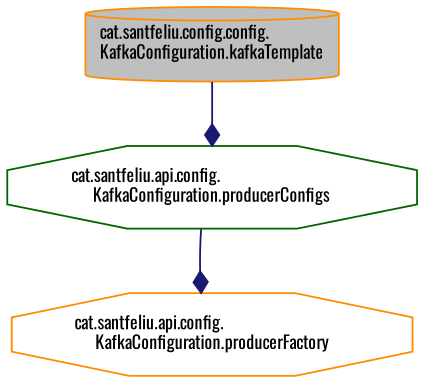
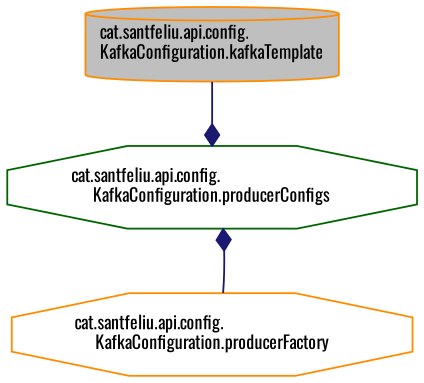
node "cat.santfeliu.config.config. KafkaConfiguration.kafkaTemplate": label "cat.santfeliu.config.config. KafkaConfiguration.kafkaTemplate" -> "cat.santfeliu.api.config. KafkaConfiguration.kafkaTemplate"
edge "cat.santfeliu.api.config. KafkaConfiguration.producerConfigs" -> "cat.santfeliu.api.config. KafkaConfiguration.producerFactory": reversed
